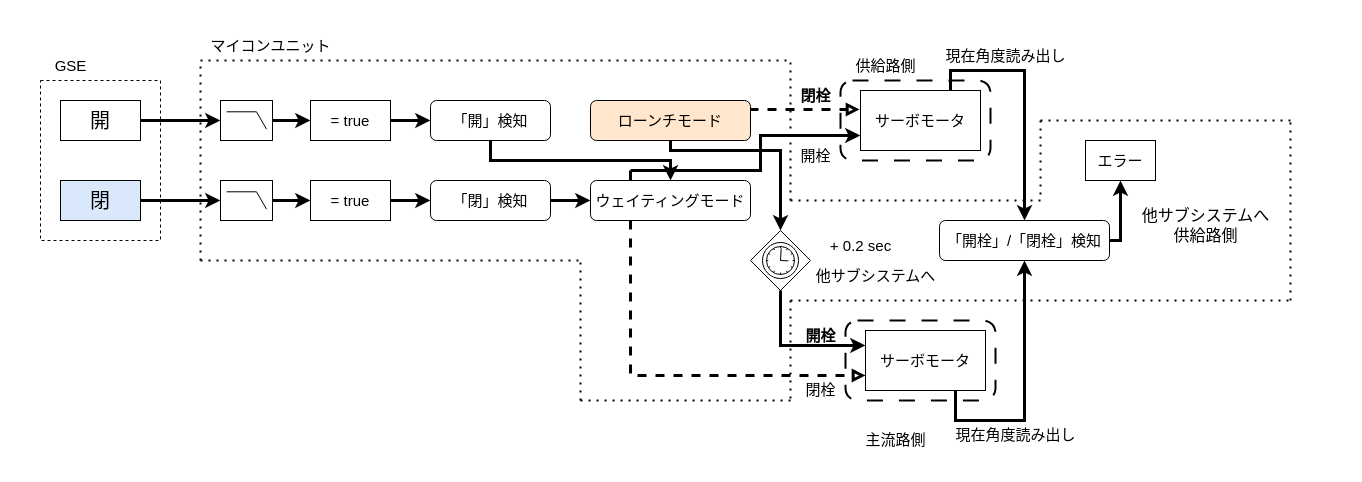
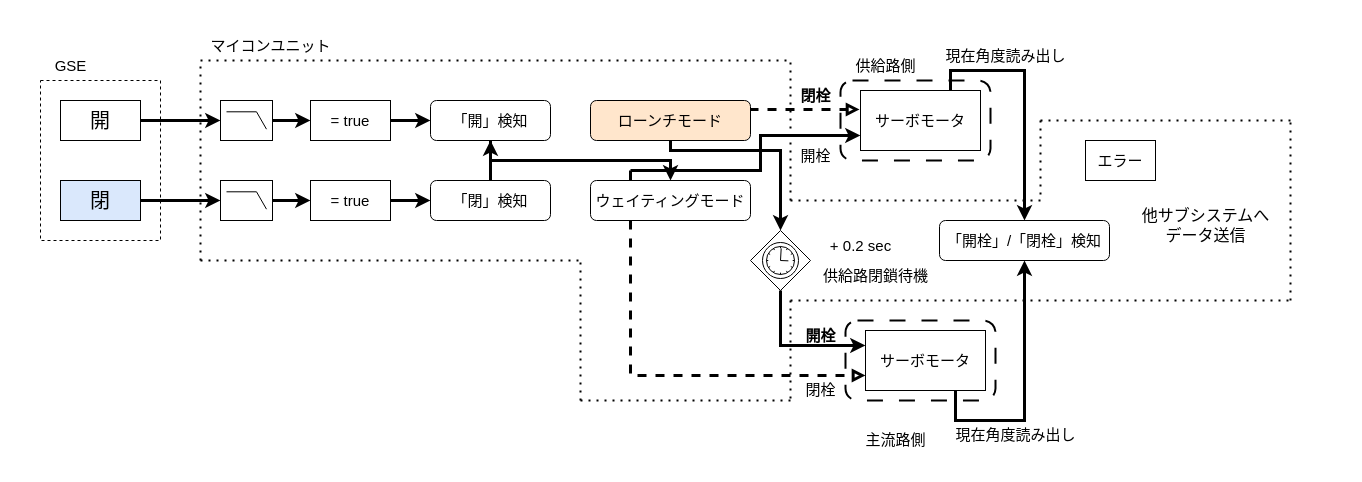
edge "「閉」検知" -> "ウェイティングモード": now "「閉」検知" -> "「開」検知"
edge "「開栓」/「閉栓」検知" -> "エラー": removed
node "他サブシステムへ 供給路側": label "他サブシステムへ 供給路側" -> "他サブシステムへ データ送信"
node "他サブシステムへ": label "他サブシステムへ" -> "供給路閉鎖待機"
